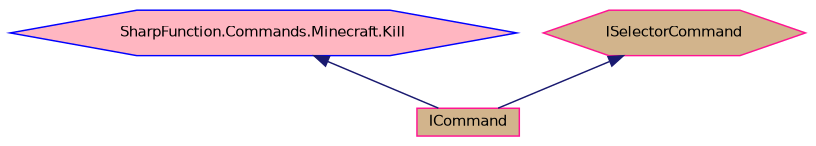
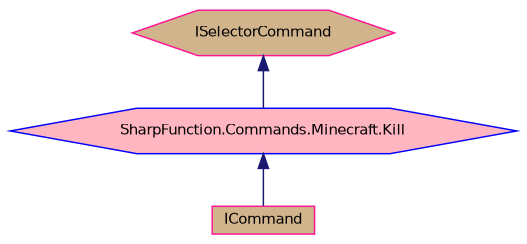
edge "ICommand" -> "ISelectorCommand": now "SharpFunction.Commands.Minecraft.Kill" -> "ISelectorCommand"
